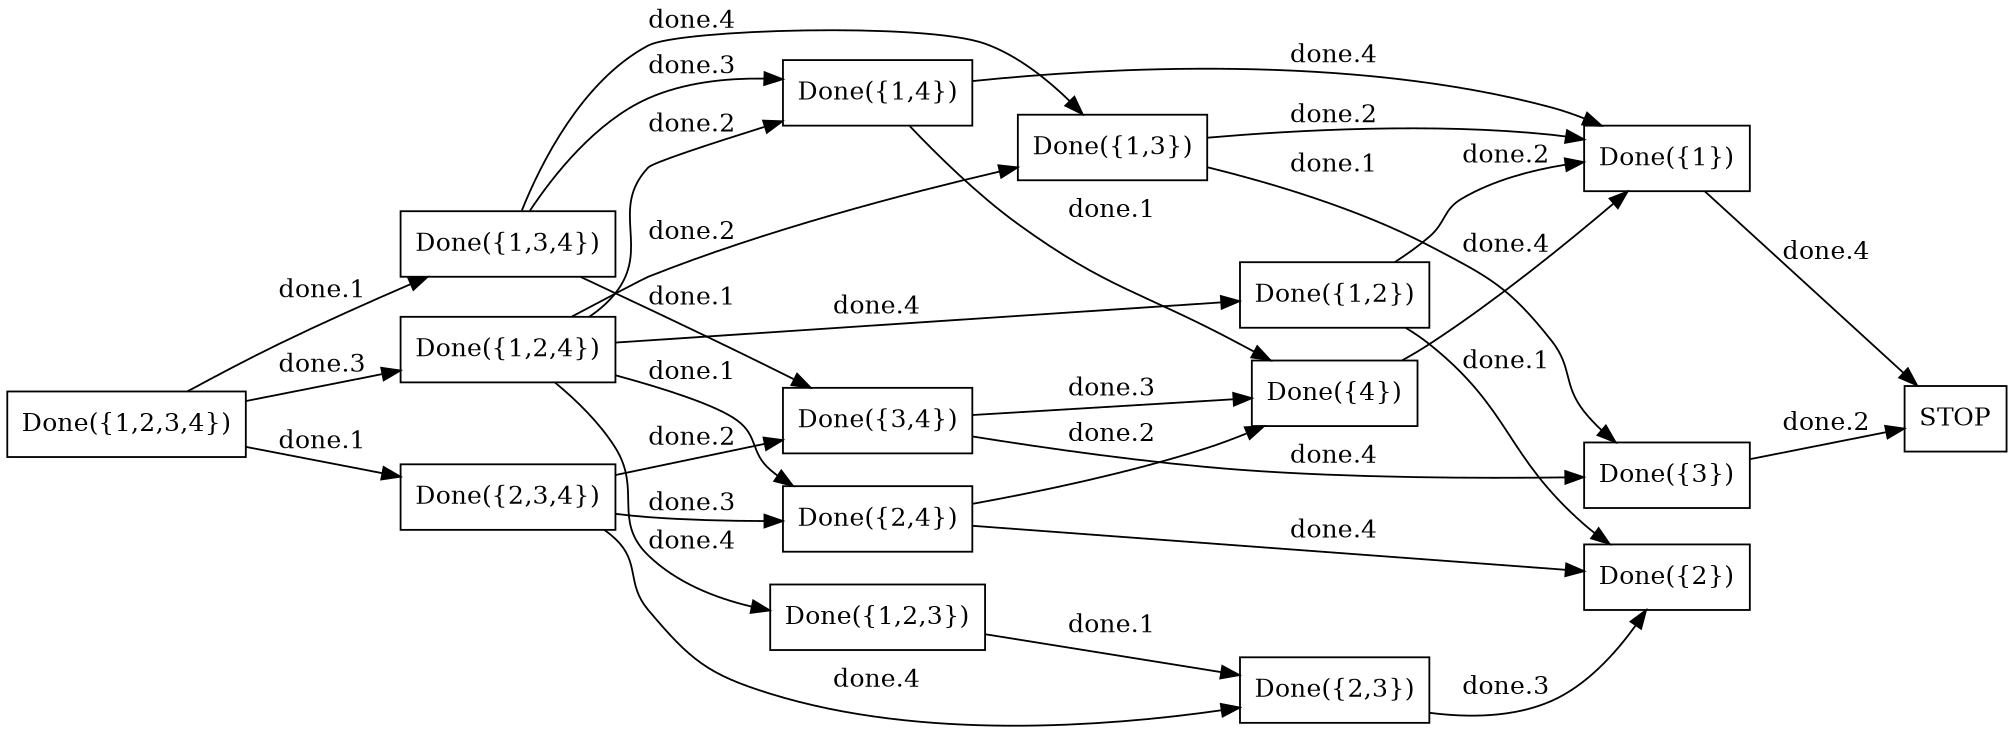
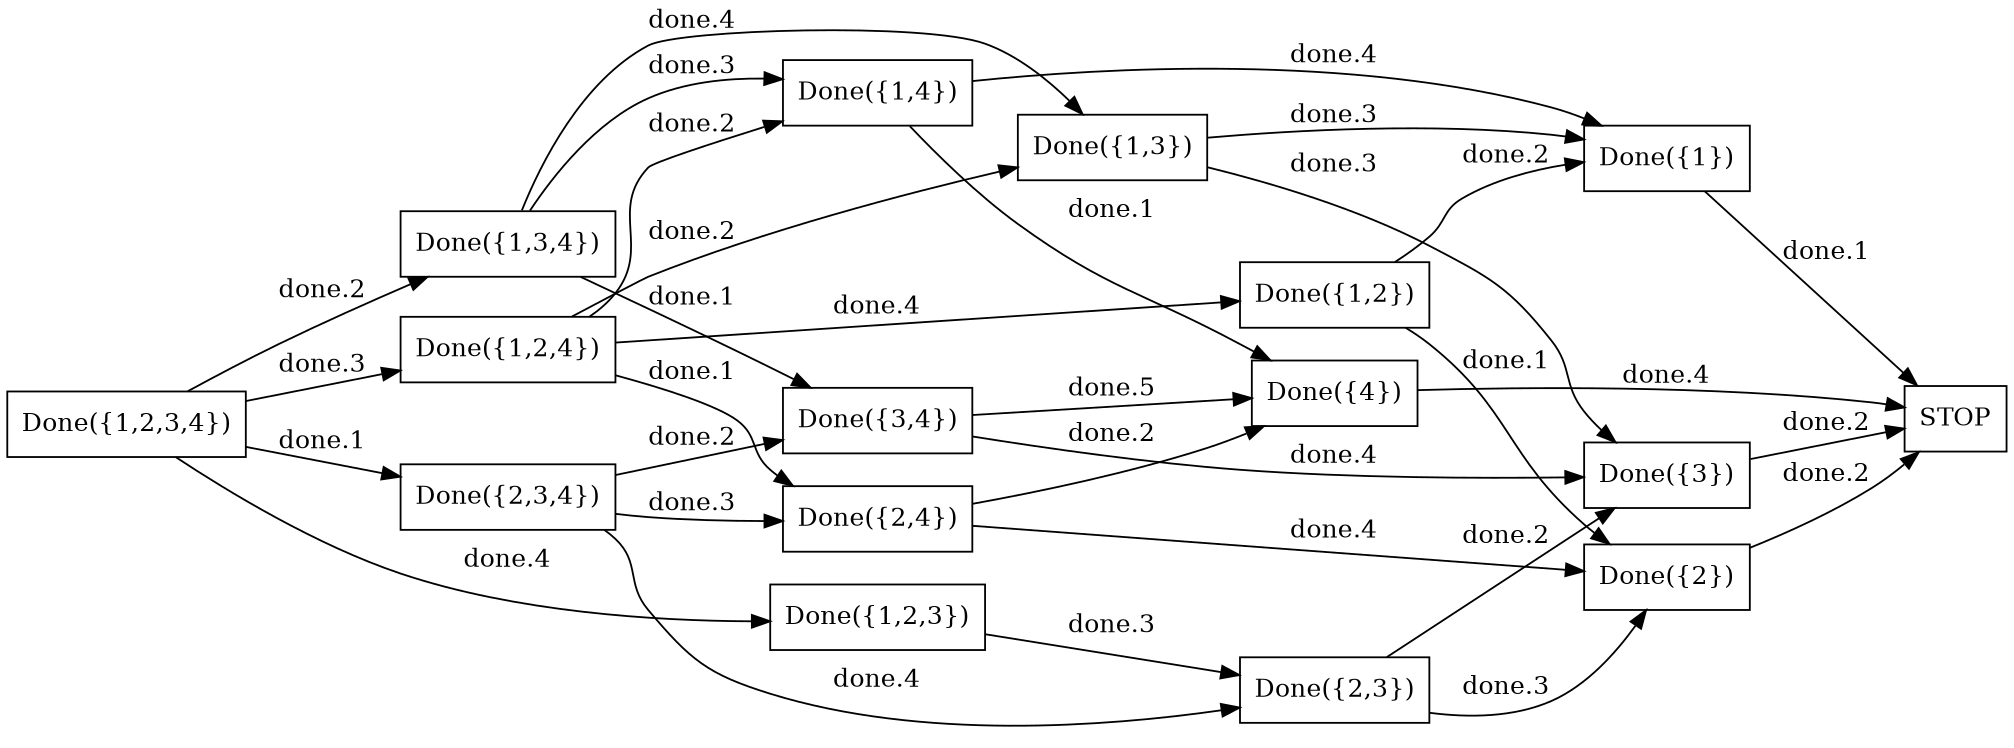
edge "Done({1,3})" -> "Done({1})": label "done.2" -> "done.3"
edge "Done({1,3})" -> "Done({3})": label "done.1" -> "done.3"
edge "Done({1})" -> "STOP": label "done.4" -> "done.1"
edge "Done({4})" -> "Done({1})": now "Done({4})" -> "STOP"
edge "Done({1,2,3,4})" -> "Done({1,3,4})": label "done.1" -> "done.2"
edge "Done({3,4})" -> "Done({4})": label "done.3" -> "done.5"
edge "Done({1,2,4})" -> "Done({1,2,3})": now "Done({1,2,3,4})" -> "Done({1,2,3})"
edge "Done({2})" -> "STOP": added, label "done.2"
edge "Done({2,3})" -> "Done({3})": added, label "done.2"
edge "Done({1,2,3})" -> "Done({2,3})": label "done.1" -> "done.3"
